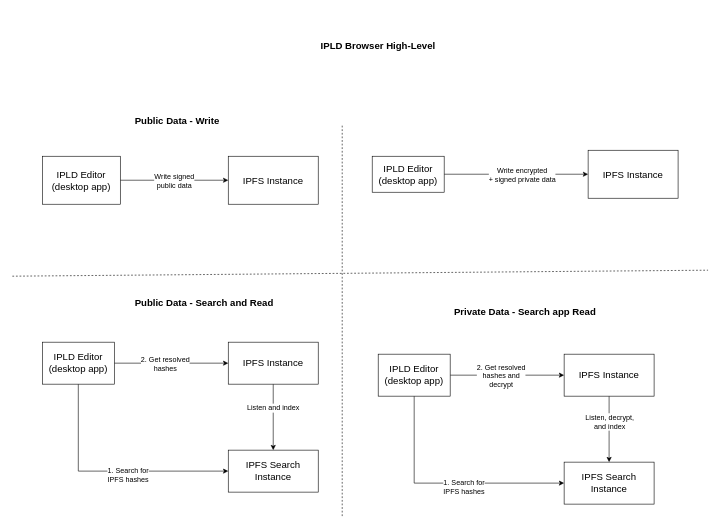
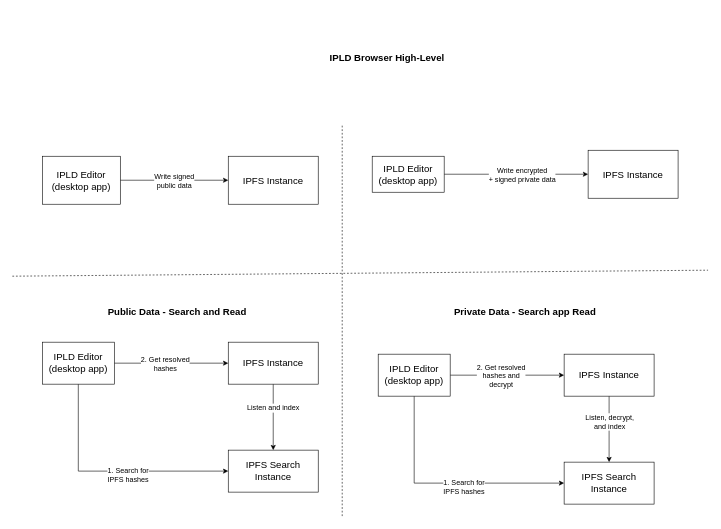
node "IPLD Browser High-Level": moved (378, 45) -> (387, 57)
node "Public Data - Write": removed
node "Public Data - Search and Read": moved (204, 303) -> (177, 312)
